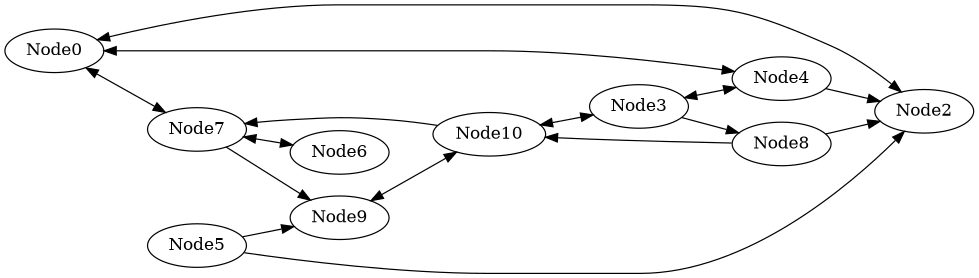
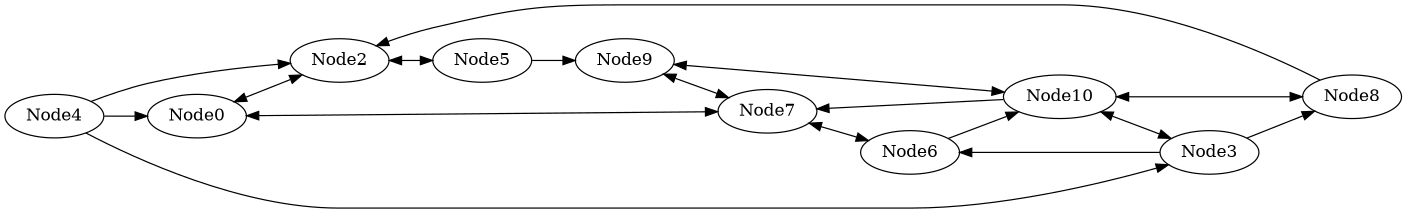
edge "Node0" -> "Node4": removed
edge "Node2" -> "Node5": added
edge "Node9" -> "Node7": added
edge "Node3" -> "Node4": now "Node3" -> "Node6"
edge "Node10" -> "Node8": added
edge "Node6" -> "Node10": added
